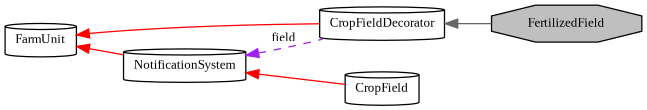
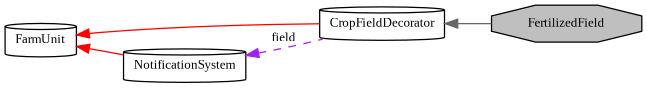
node "CropField": removed
